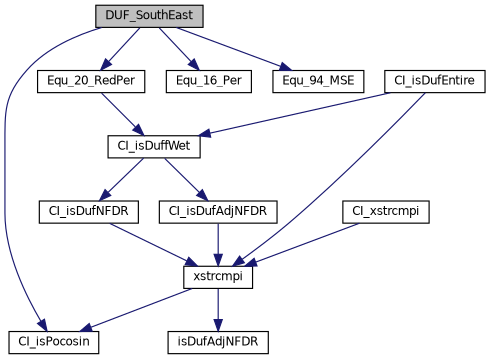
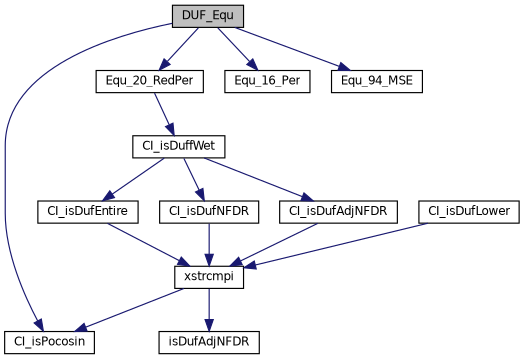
node "DUF_SouthEast": label "DUF_SouthEast" -> "DUF_Equ"
edge "CI_isDufEntire" -> "CI_isDuffWet": reversed
node "CI_xstrcmpi": label "CI_xstrcmpi" -> "CI_isDufLower"
